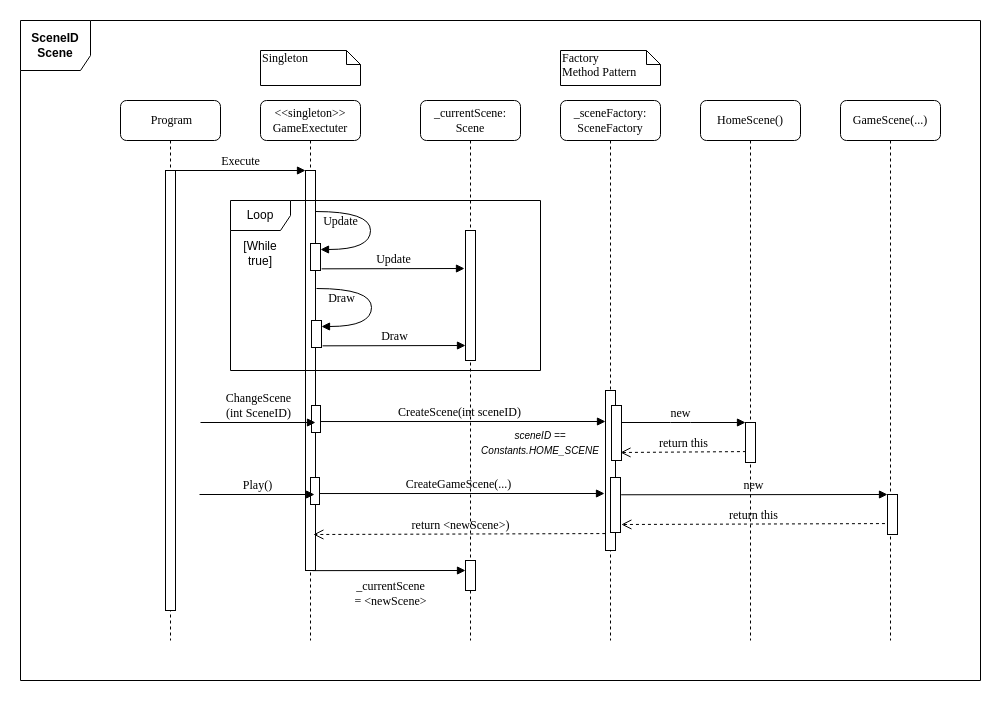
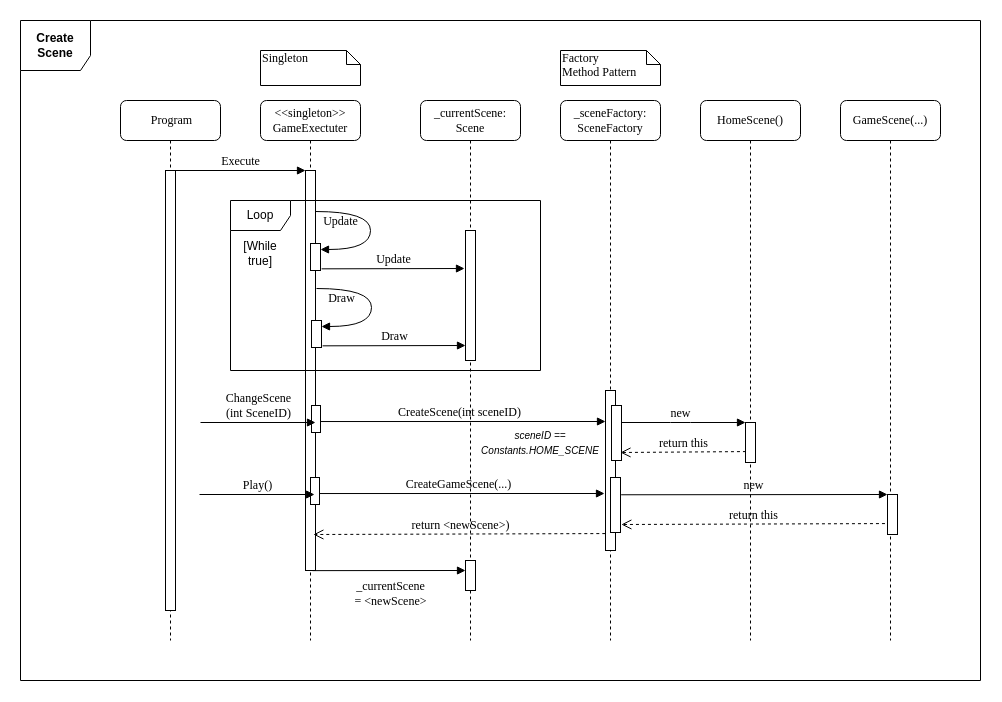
node "SceneID Scene": label "SceneID Scene" -> "Create Scene"
